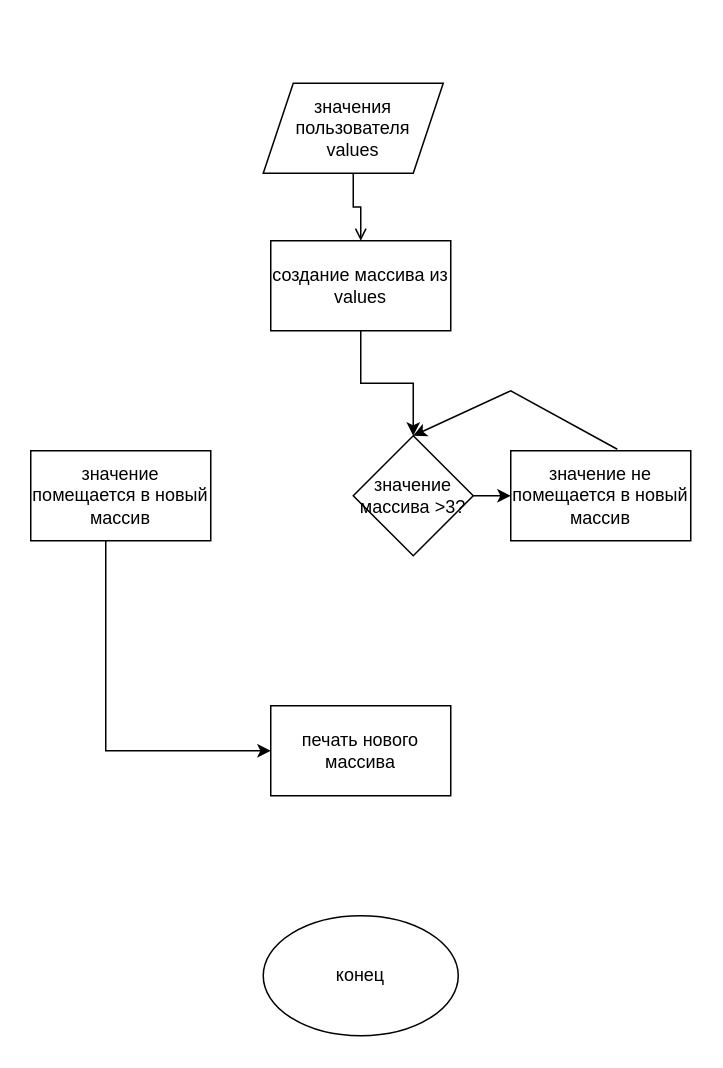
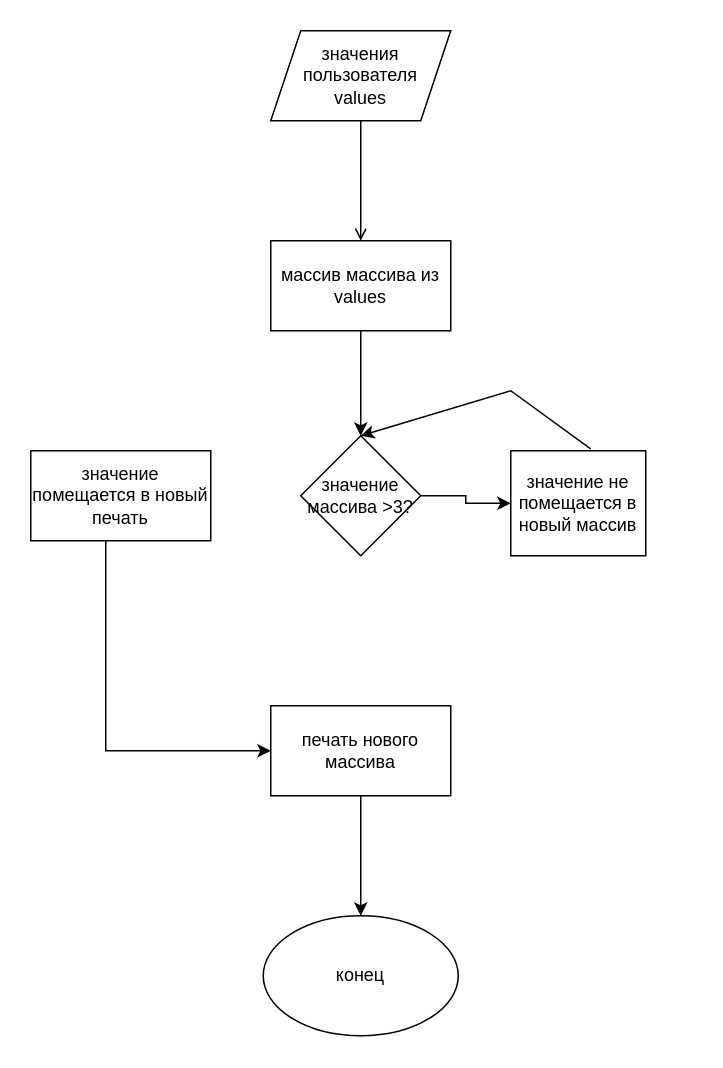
node "значения пользователя values": moved (353, 128) -> (361, 76)
node "создание массива из values": label "создание массива из values" -> "массив массива из values"
node "значение помещается в новый массив": label "значение помещается в новый массив" -> "значение помещается в новый печать"
node "значение массива >3?": moved (413, 496) -> (361, 496)
node "значение не помещается в новый массив": size 180x90 -> 135x105
edge "печать нового массива" -> "конец": added
